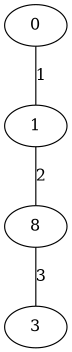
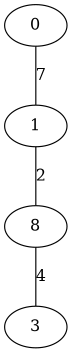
edge "0" -- "1": label "1" -> "7"
edge "8" -- "3": label "3" -> "4"
